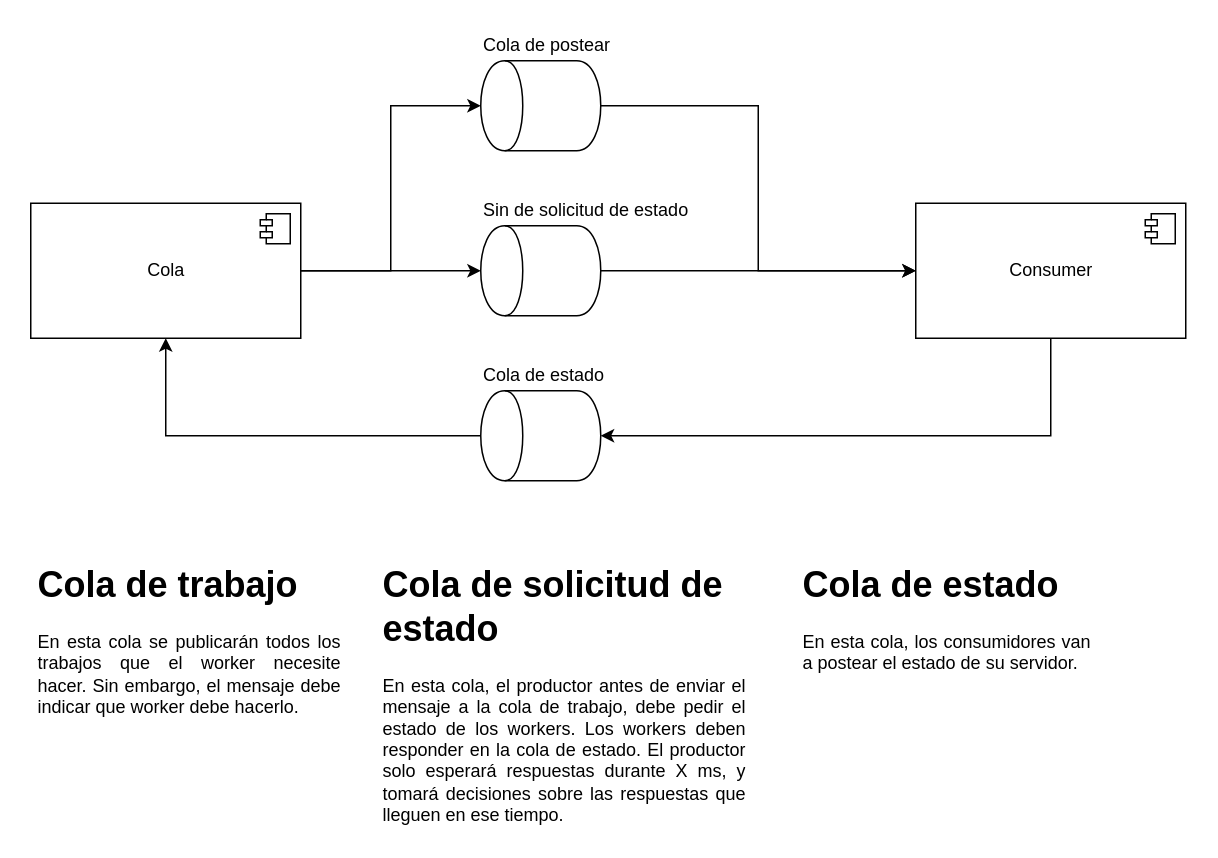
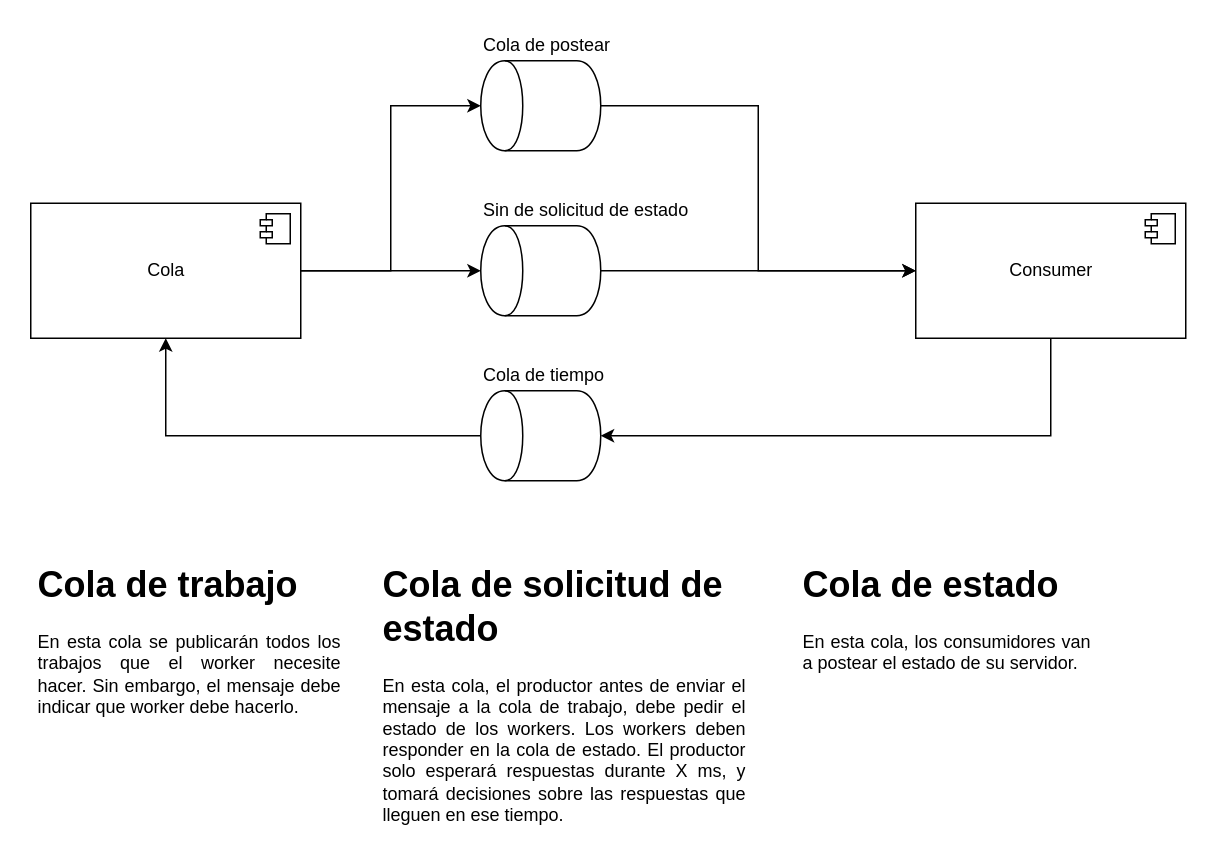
node "Cola de estado": label "Cola de estado" -> "Cola de tiempo"
